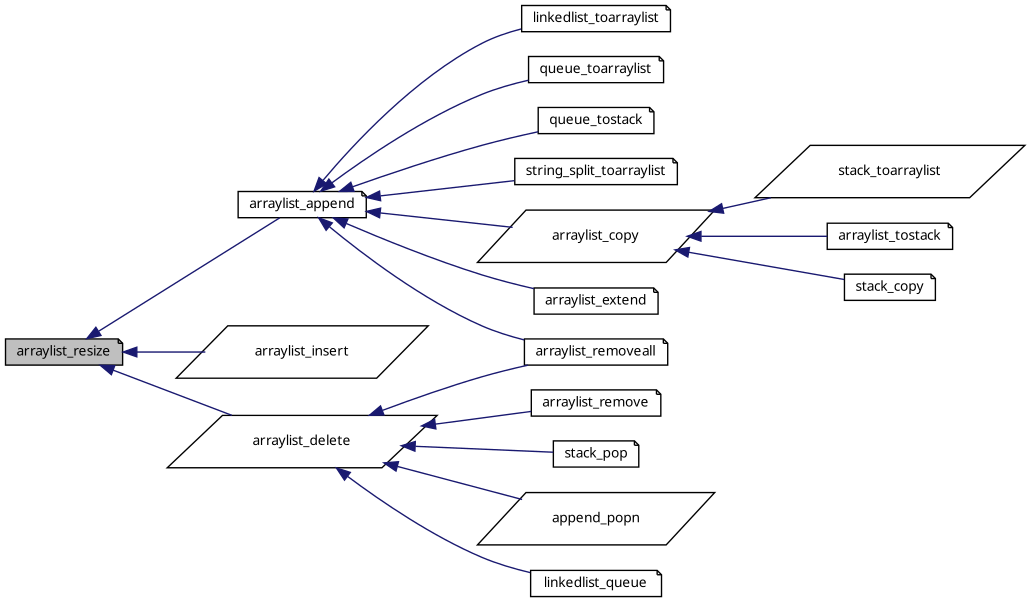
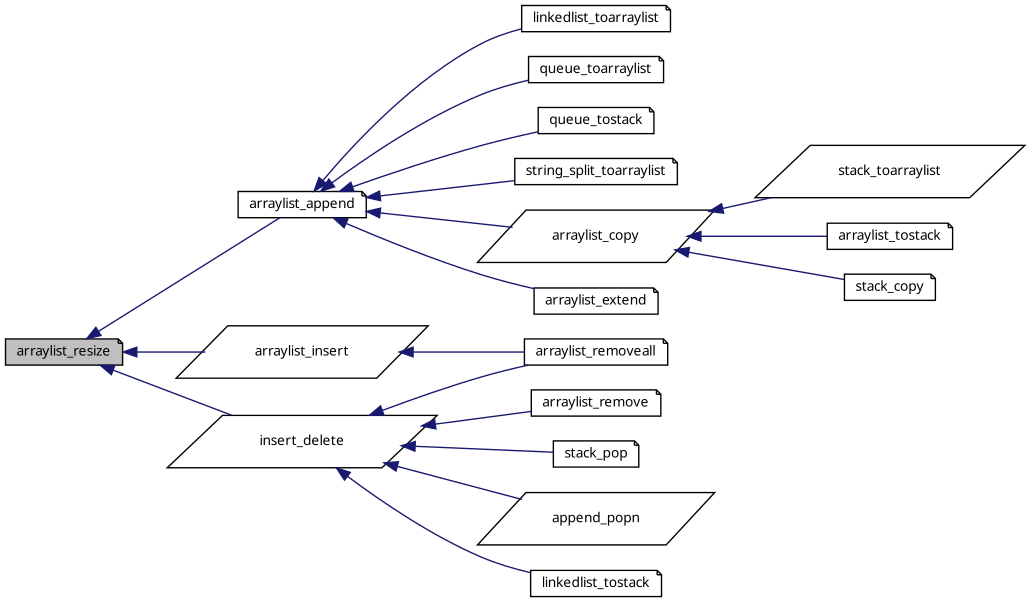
edge "arraylist_removeall" -> "arraylist_append": now "arraylist_removeall" -> "arraylist_insert"
node "arraylist_delete": label "arraylist_delete" -> "insert_delete"
node "linkedlist_queue": label "linkedlist_queue" -> "linkedlist_tostack"
